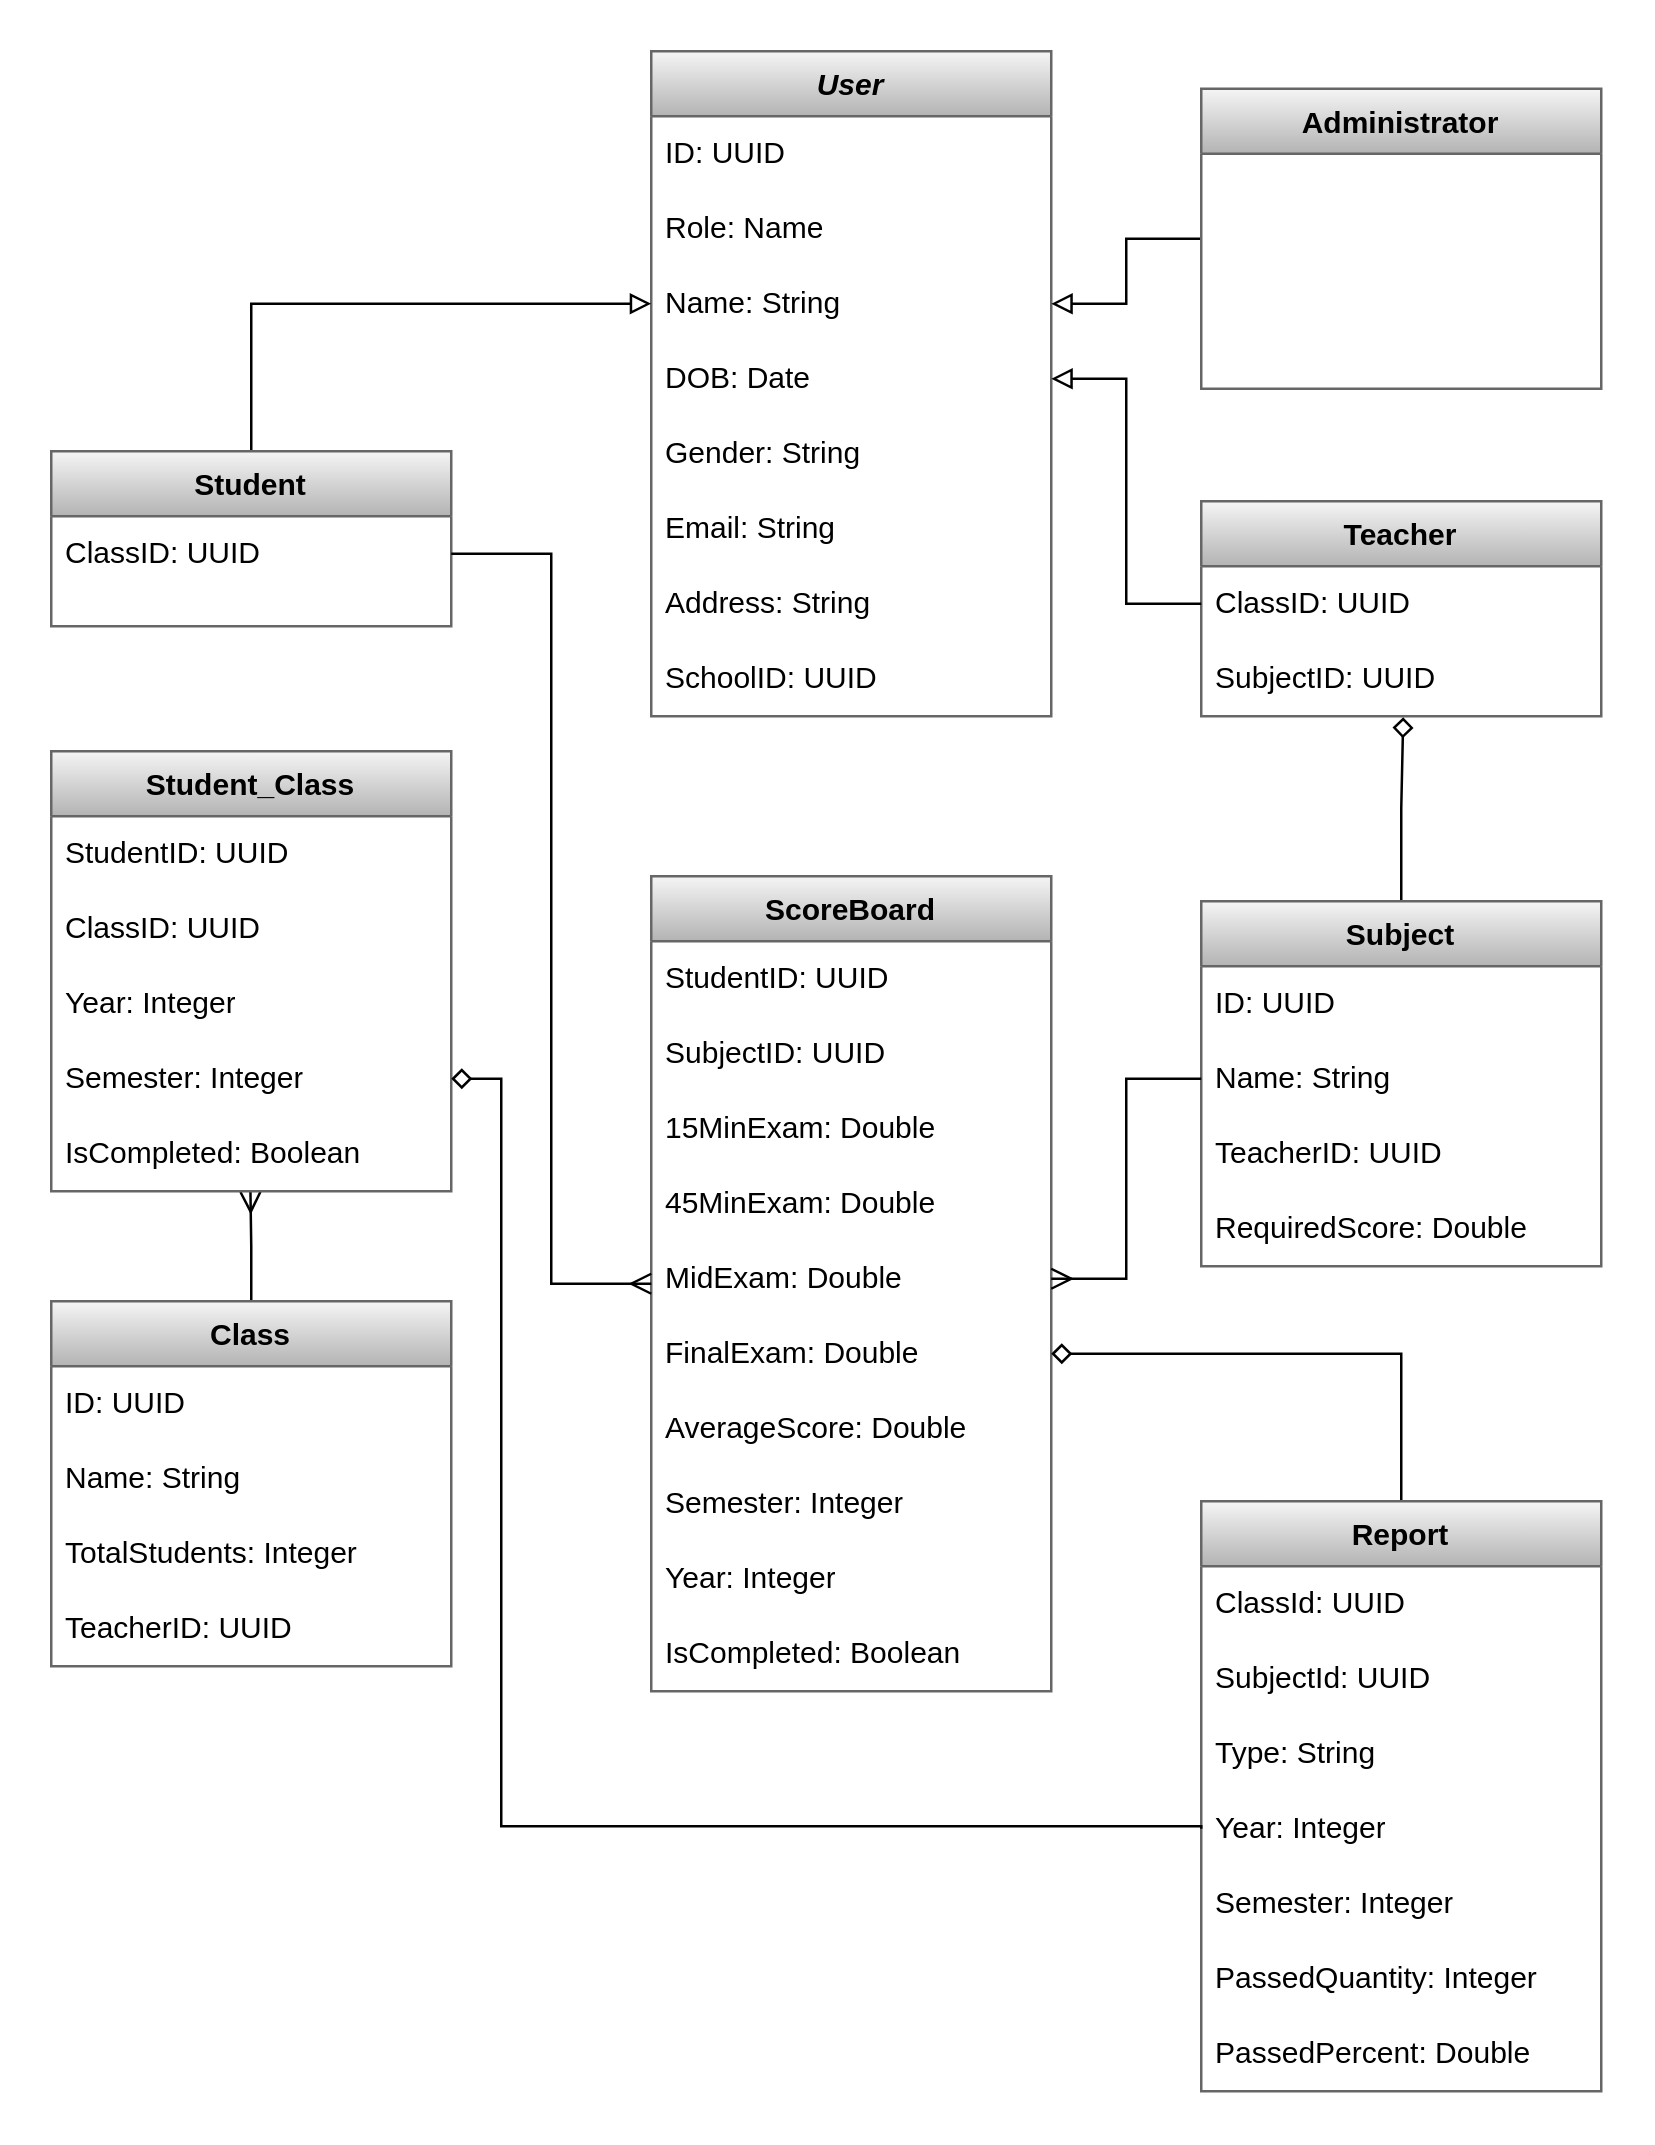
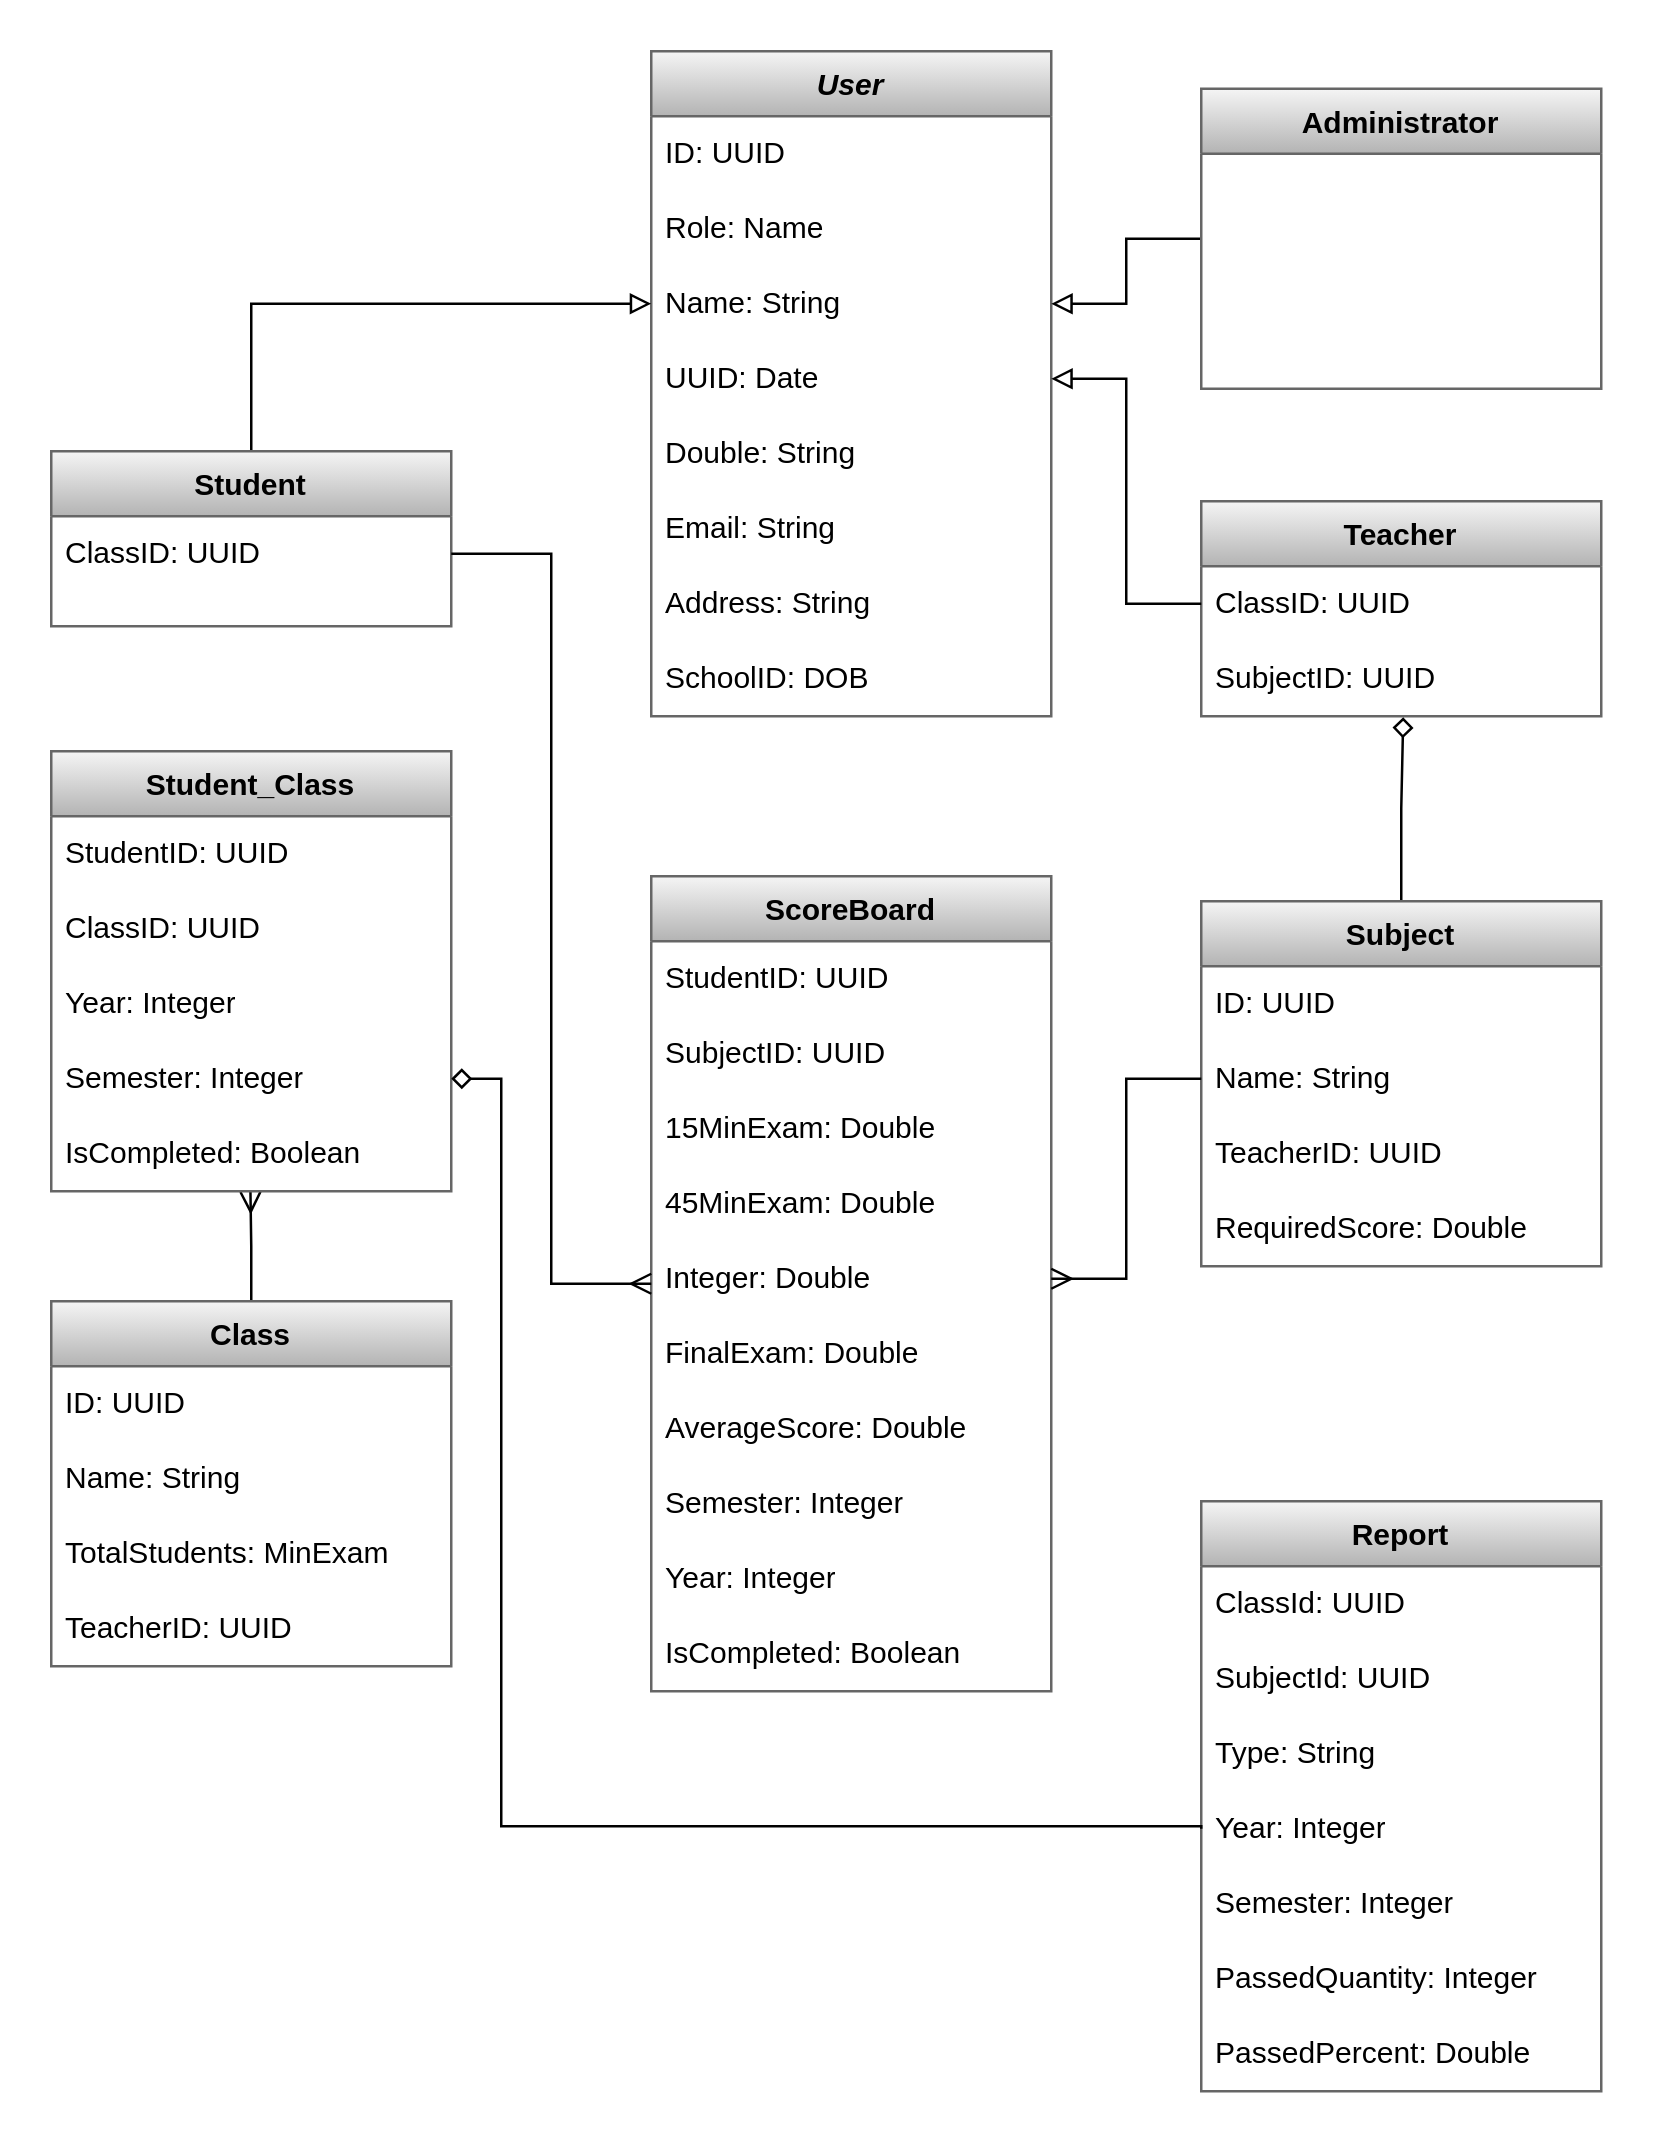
node "DOB: Date": label "DOB: Date" -> "UUID: Date"
node "Gender: String": label "Gender: String" -> "Double: String"
node "SchoolID: UUID": label "SchoolID: UUID" -> "SchoolID: DOB"
node "MidExam: Double": label "MidExam: Double" -> "Integer: Double"
edge "Report" -> "FinalExam: Double": removed
node "TotalStudents: Integer": label "TotalStudents: Integer" -> "TotalStudents: MinExam"
